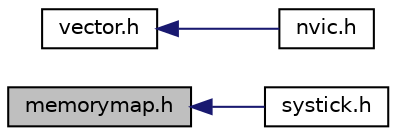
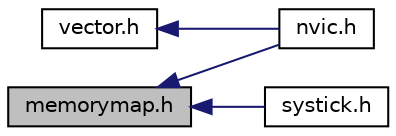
edge "nvic.h" -> "memorymap.h": added
